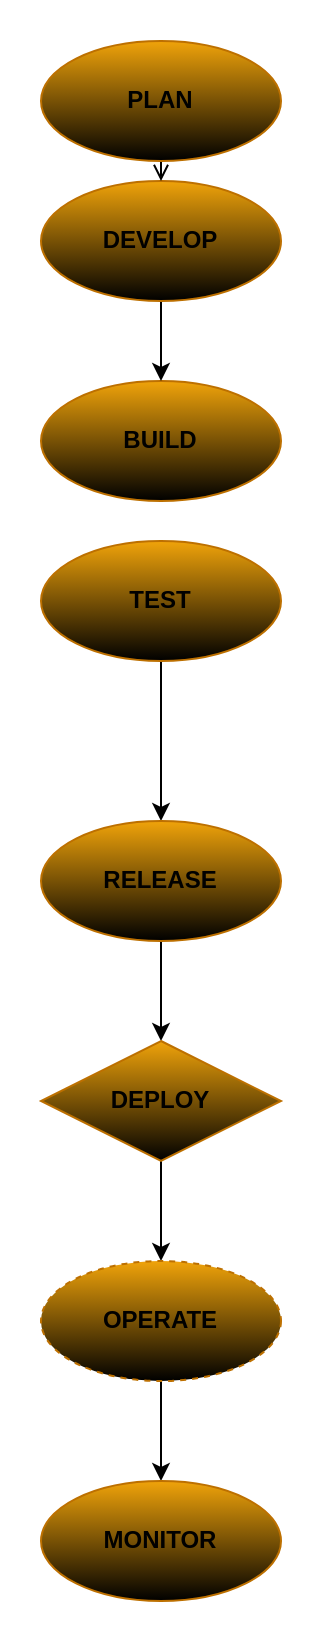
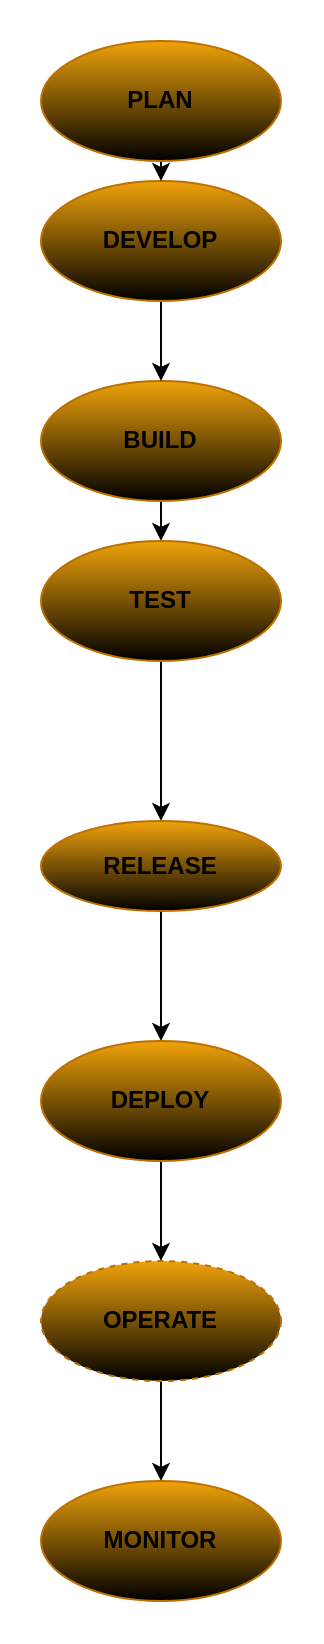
edge "PLAN" -> "DEVELOP": arrowhead open -> classic
edge "BUILD" -> "TEST": added
node "RELEASE": size 240x120 -> 240x90
node "DEPLOY": shape diamond -> ellipse
